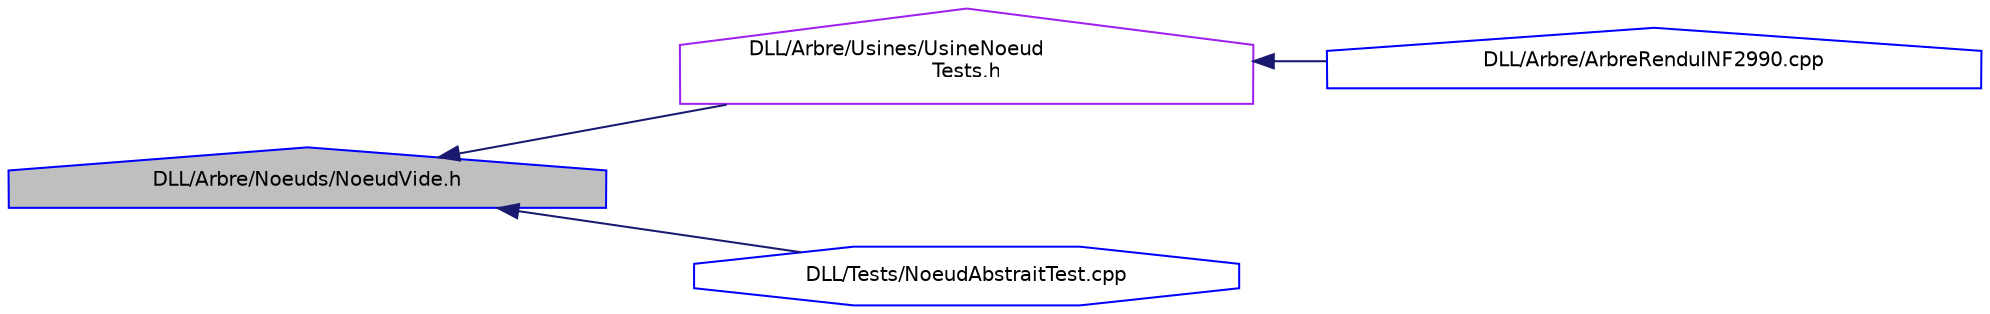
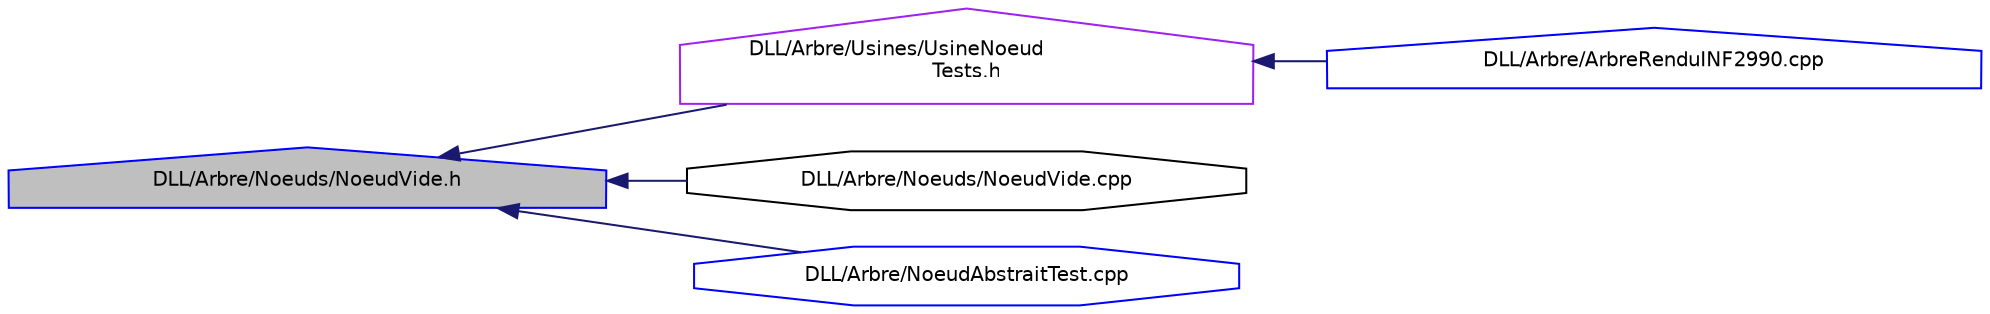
node "DLL/Arbre/Noeuds/NoeudVide.cpp": added
node "DLL/Tests/NoeudAbstraitTest.cpp": label "DLL/Tests/NoeudAbstraitTest.cpp" -> "DLL/Arbre/NoeudAbstraitTest.cpp"
